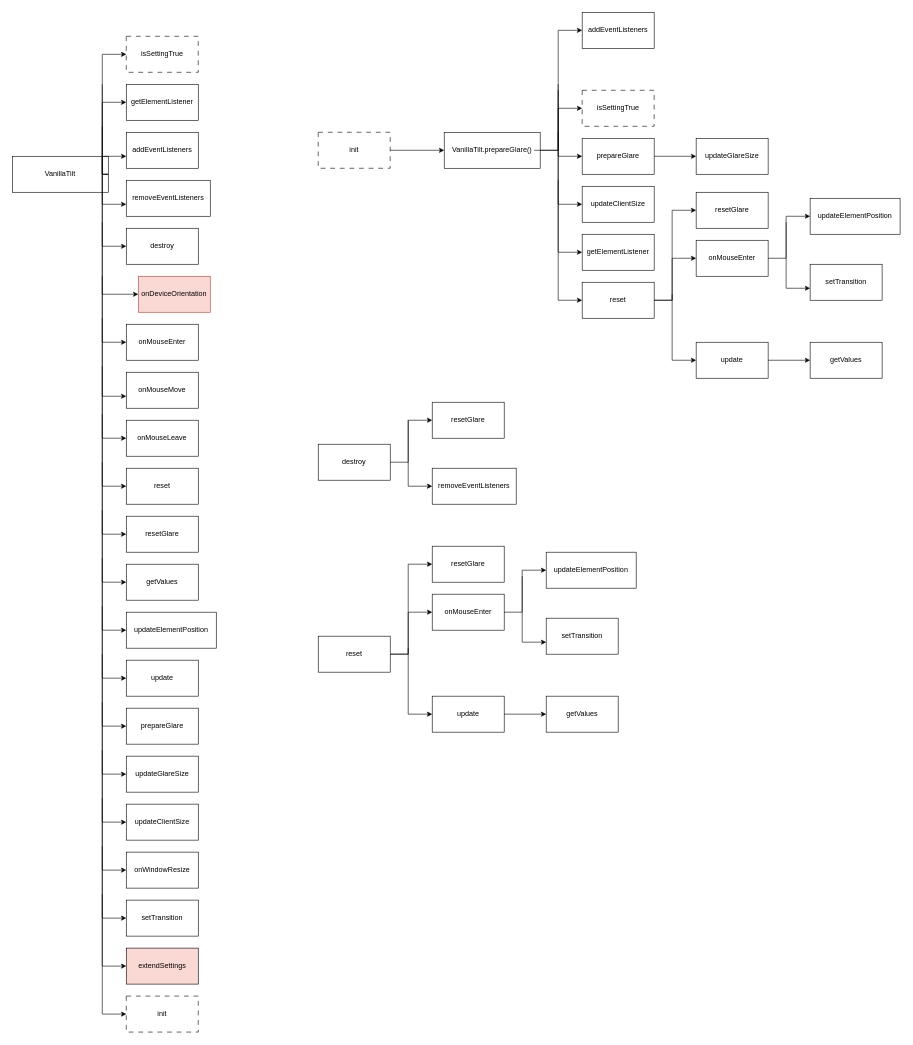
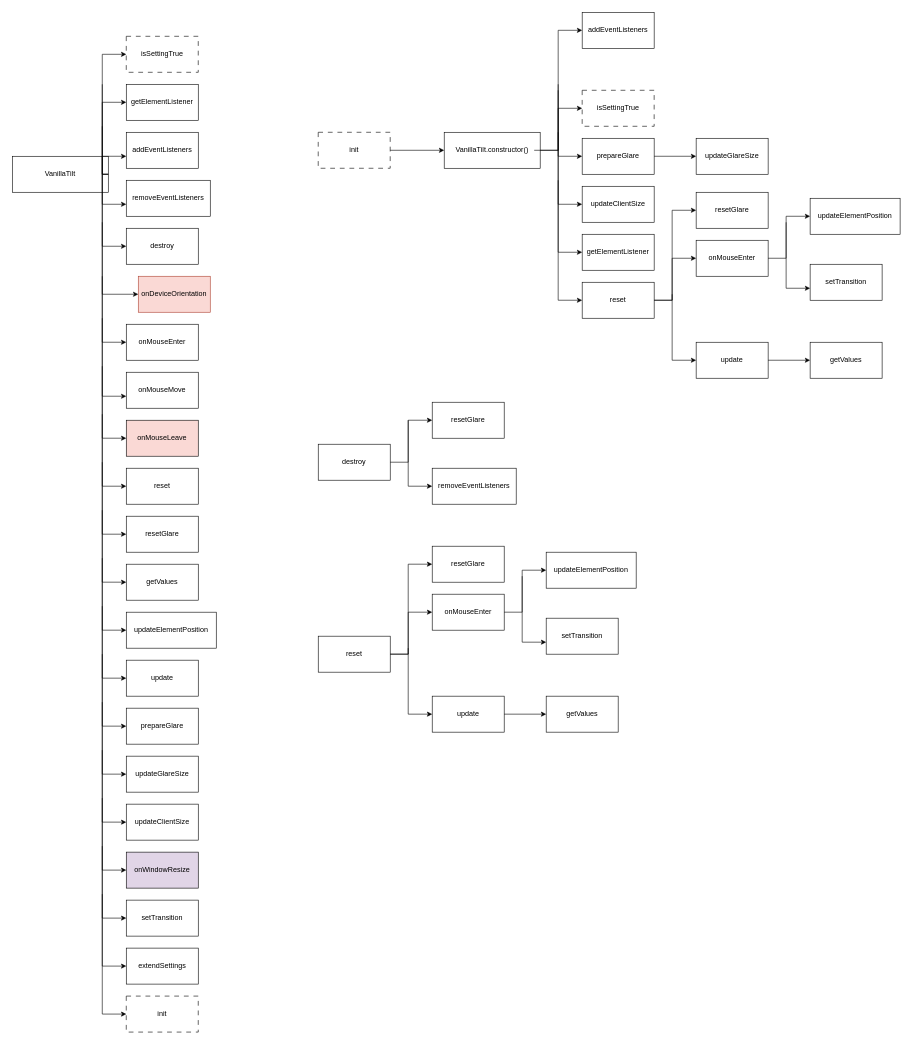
node "VanillaTilt.prepareGlare()": label "VanillaTilt.prepareGlare()" -> "VanillaTilt.constructor()"
node "onMouseLeave": fillcolor #ffffff -> #fad9d5
node "onWindowResize": fillcolor #ffffff -> #e1d5e7
node "extendSettings": fillcolor #fad9d5 -> #ffffff
